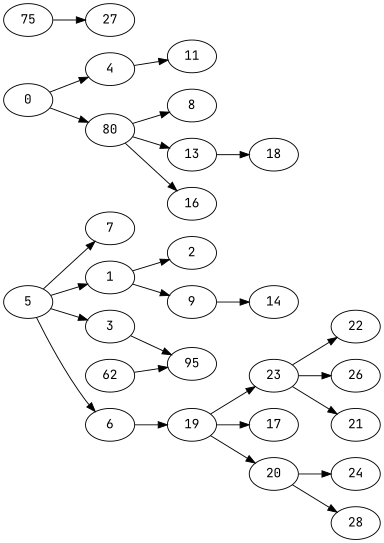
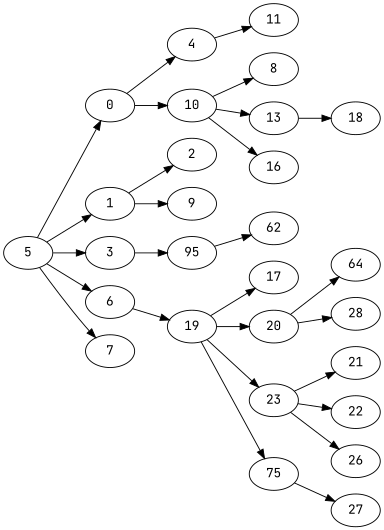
node "80": label "80" -> "10"
edge "5" -> "0": added
node "14": removed
edge "62" -> "95": reversed
edge "19" -> "75": added
node "24": label "24" -> "64"
